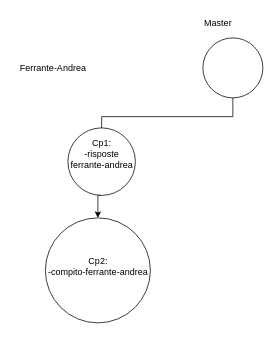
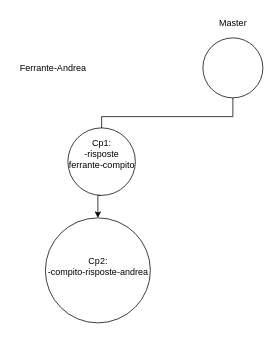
node "Master": moved (218, 23) -> (233, 23)
node "Cp1: -risposte ferrante-andrea": label "Cp1: -risposte ferrante-andrea" -> "Cp1: -risposte ferrante-compito"
node "Cp2: -compito-ferrante-andrea": label "Cp2: -compito-ferrante-andrea" -> "Cp2: -compito-risposte-andrea"
